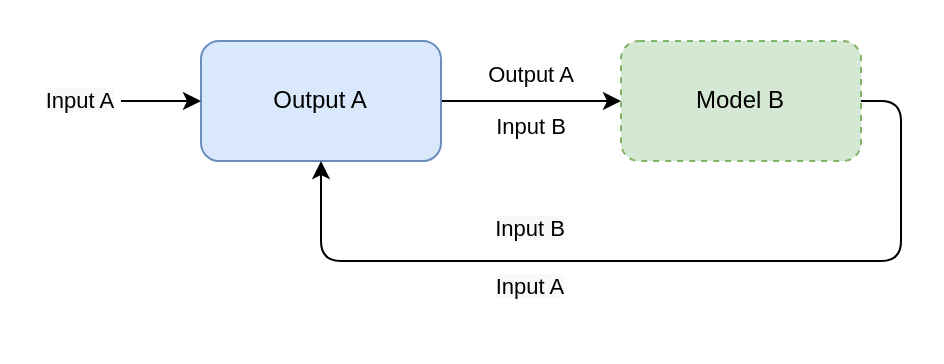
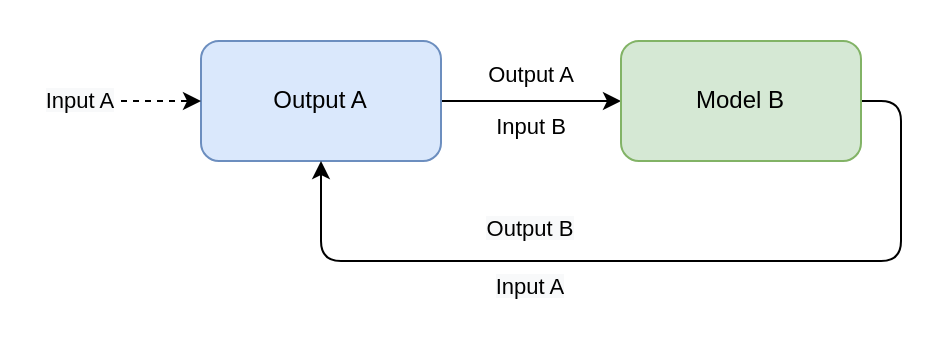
edge "Input A" -> "Output A": style solid -> dashed
node "Model B": style dashed -> solid
node "Input BInput A": label "Input BInput A" -> "Output BInput A"
